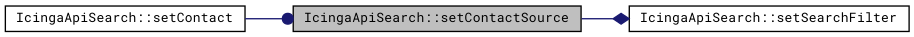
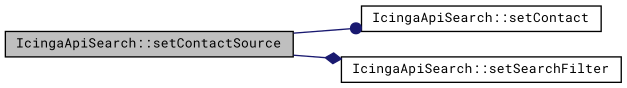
edge "IcingaApiSearch::setContact" -> "IcingaApiSearch::setContactSource": reversed
